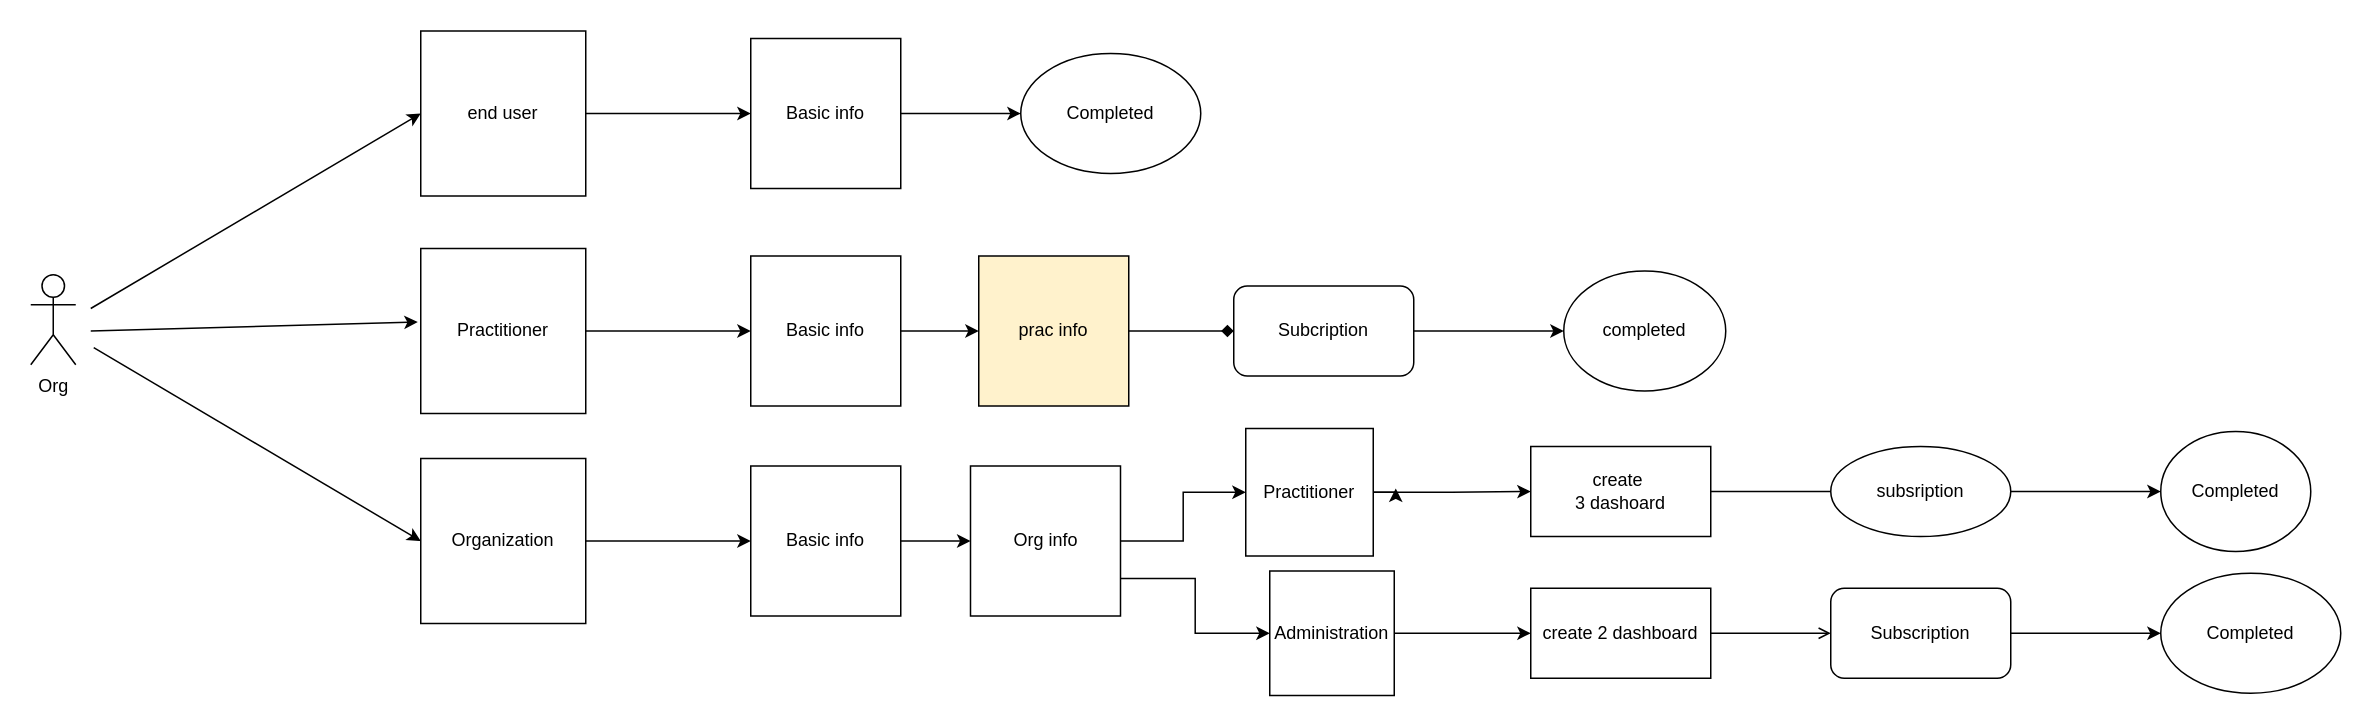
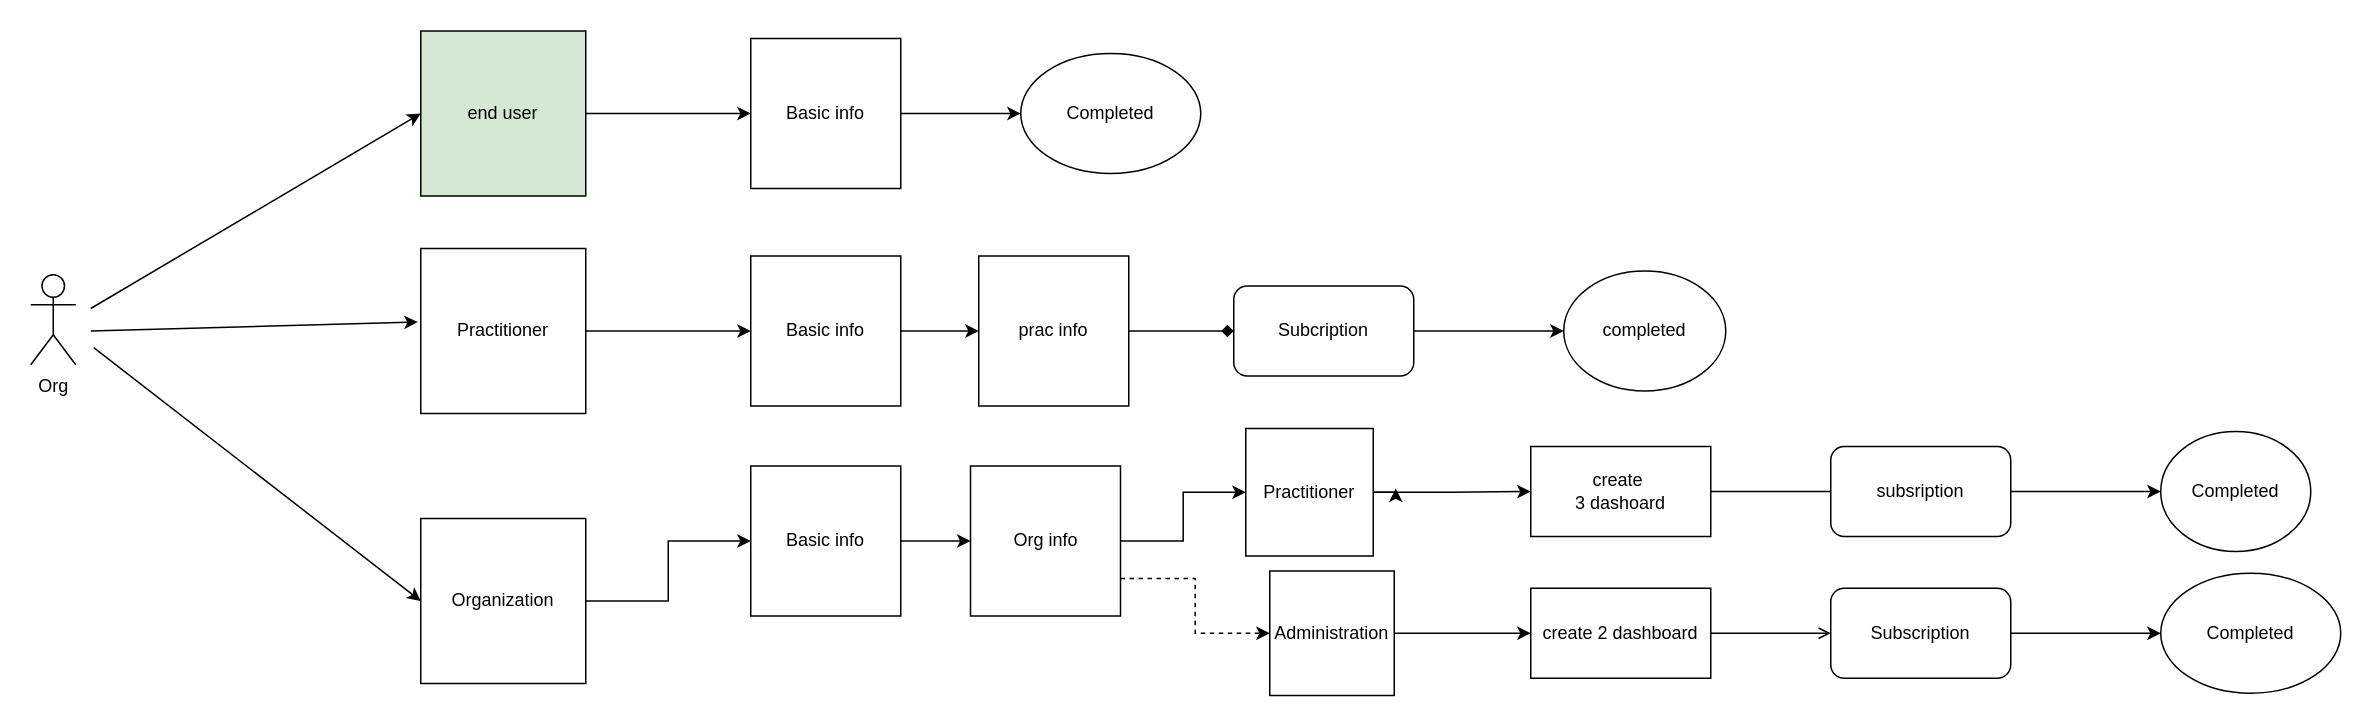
node "end user": fillcolor #ffffff -> #d5e8d4
node "prac info": fillcolor #fff2cc -> #ffffff
node "subsription": shape ellipse -> rounded rectangle
node "Organization": moved (503, 541) -> (503, 601)
edge "Org info" -> "Administration": style solid -> dashed
